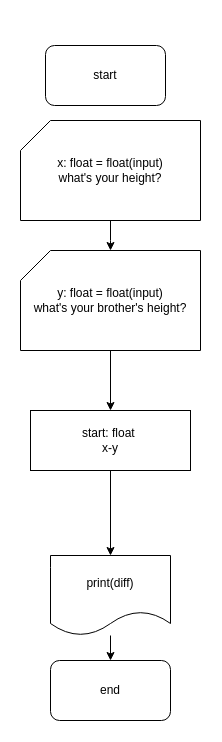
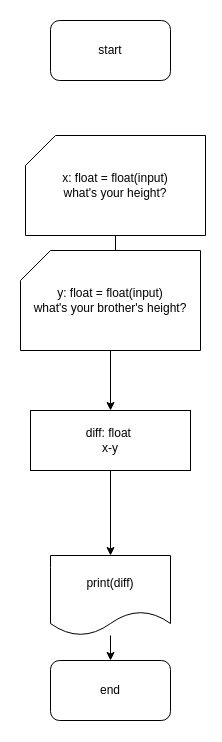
node "start": moved (106, 76) -> (111, 51)
node "x: float = float(input) what's your height?": moved (111, 171) -> (116, 186)
node "start: float x-y": label "start: float x-y" -> "diff: float x-y"
